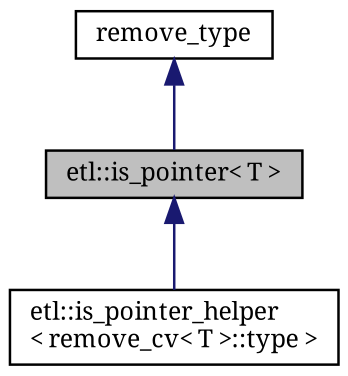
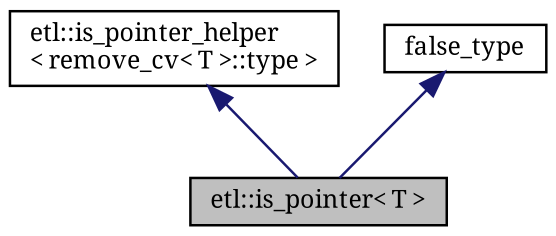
node "remove_type": label "remove_type" -> "false_type"
edge "etl::is_pointer_helper < remove_cv< T >::type >" -> "etl::is_pointer< T >": reversed
